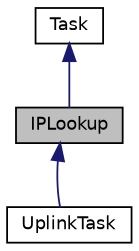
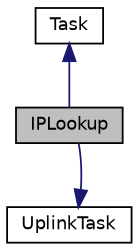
edge "UplinkTask" -> "IPLookup": reversed
